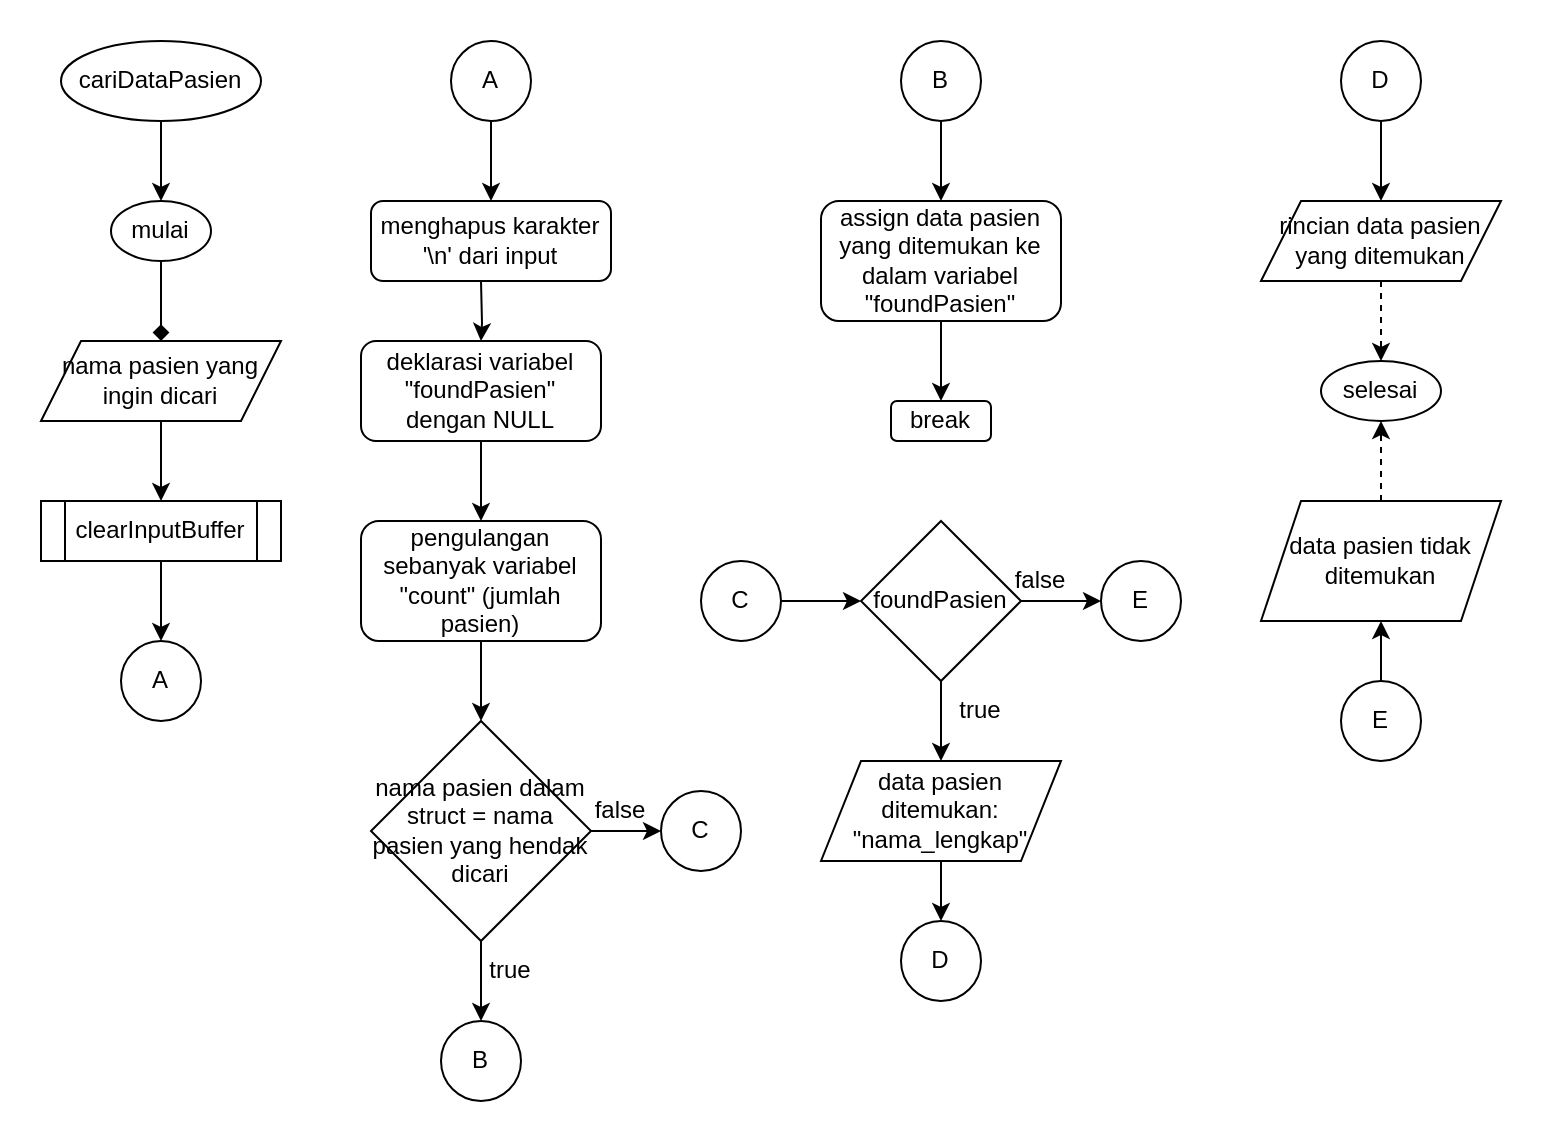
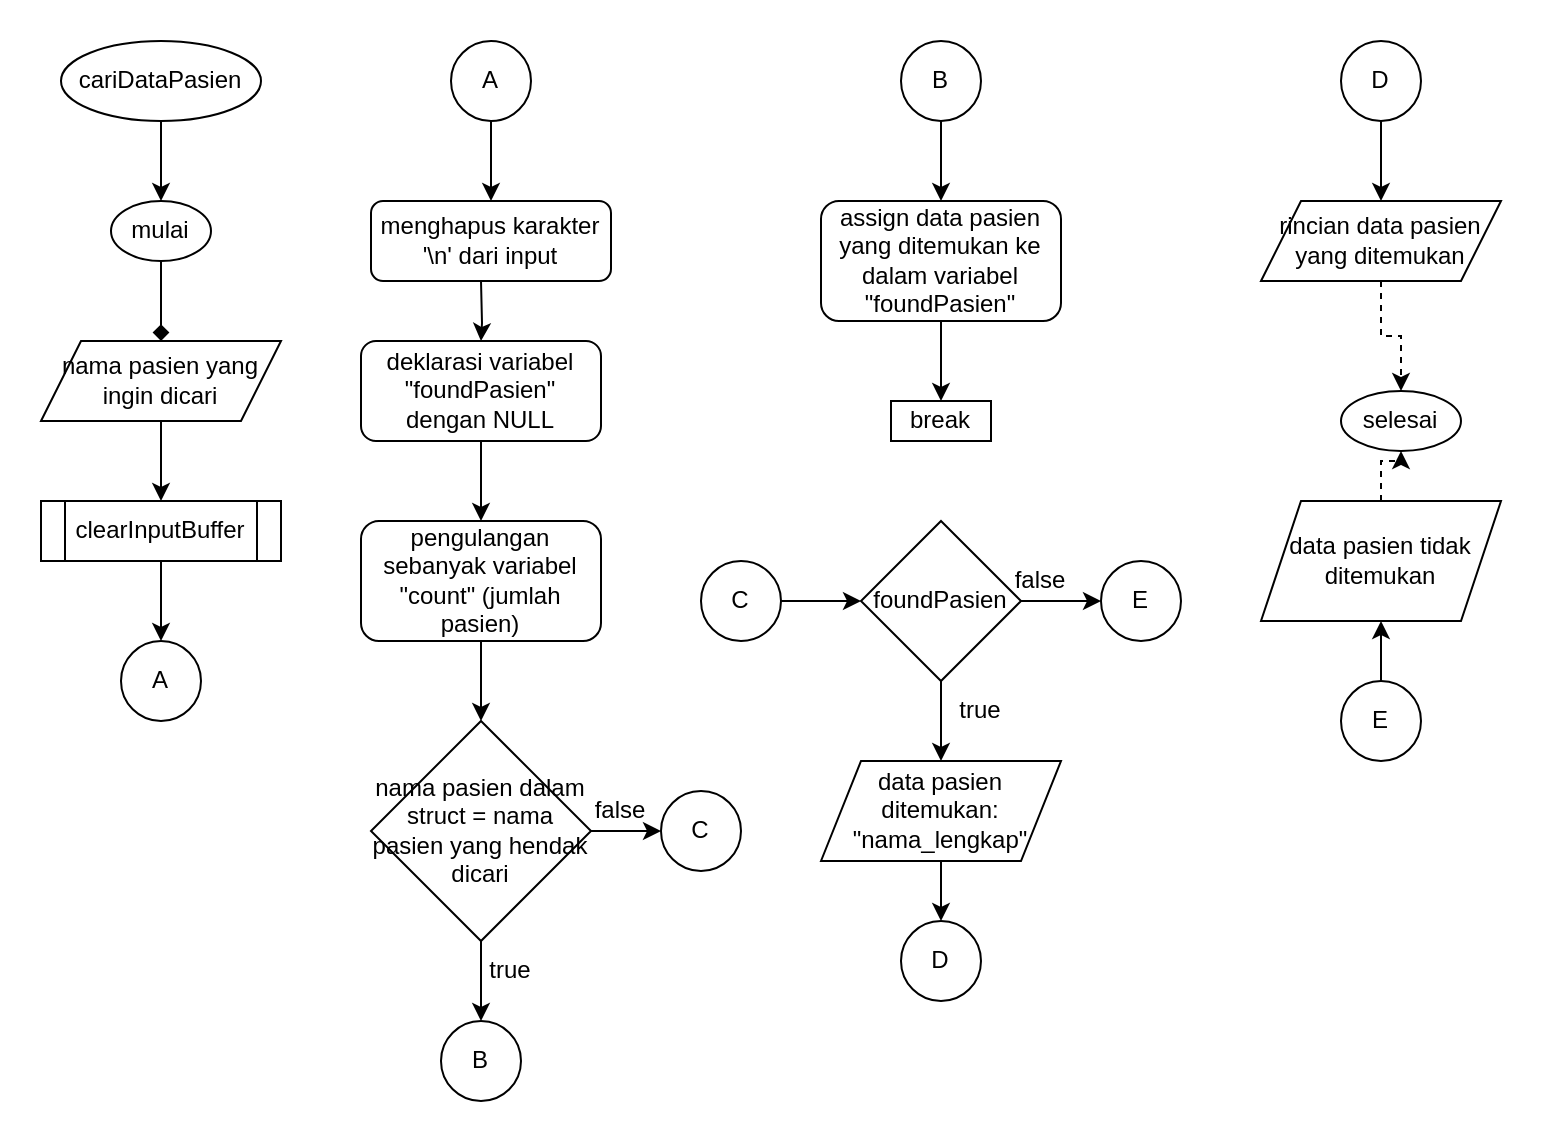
node "selesai": moved (1381, 391) -> (1401, 421)
node "break": shape rounded rectangle -> rectangle
